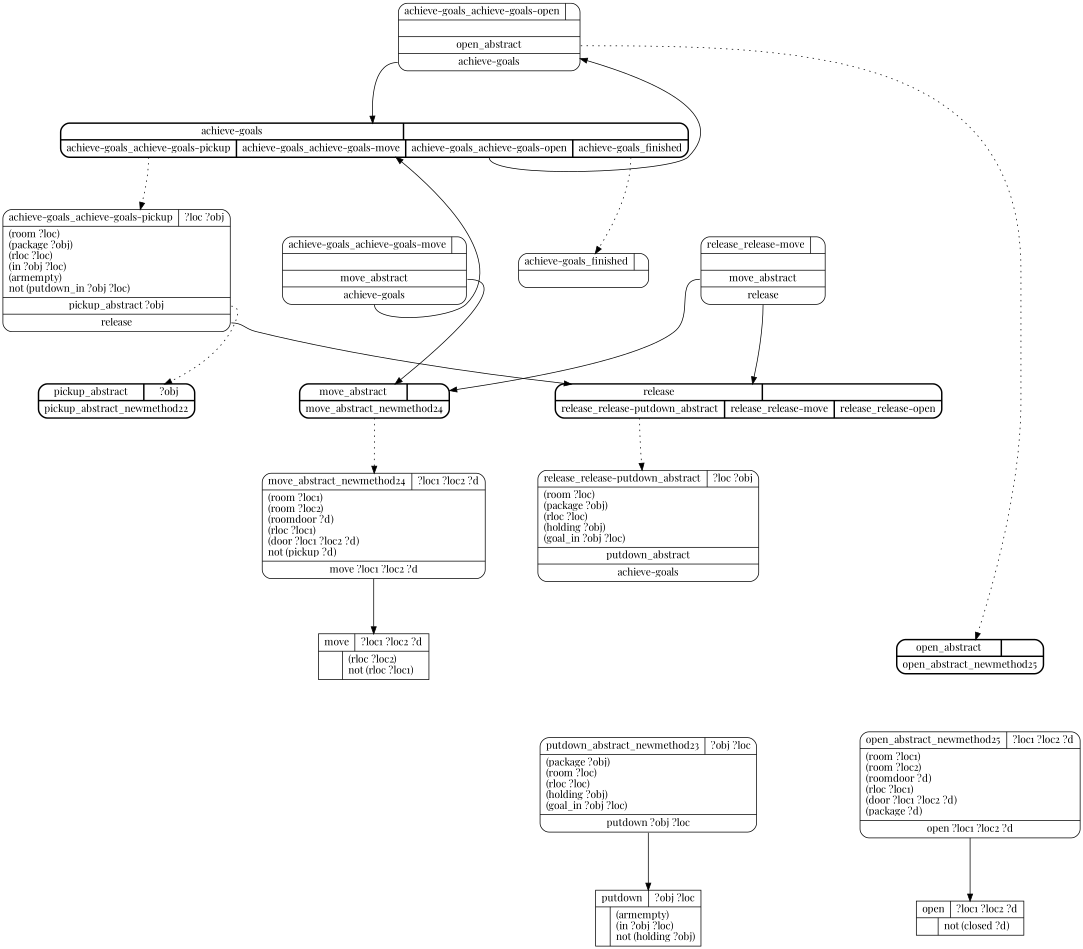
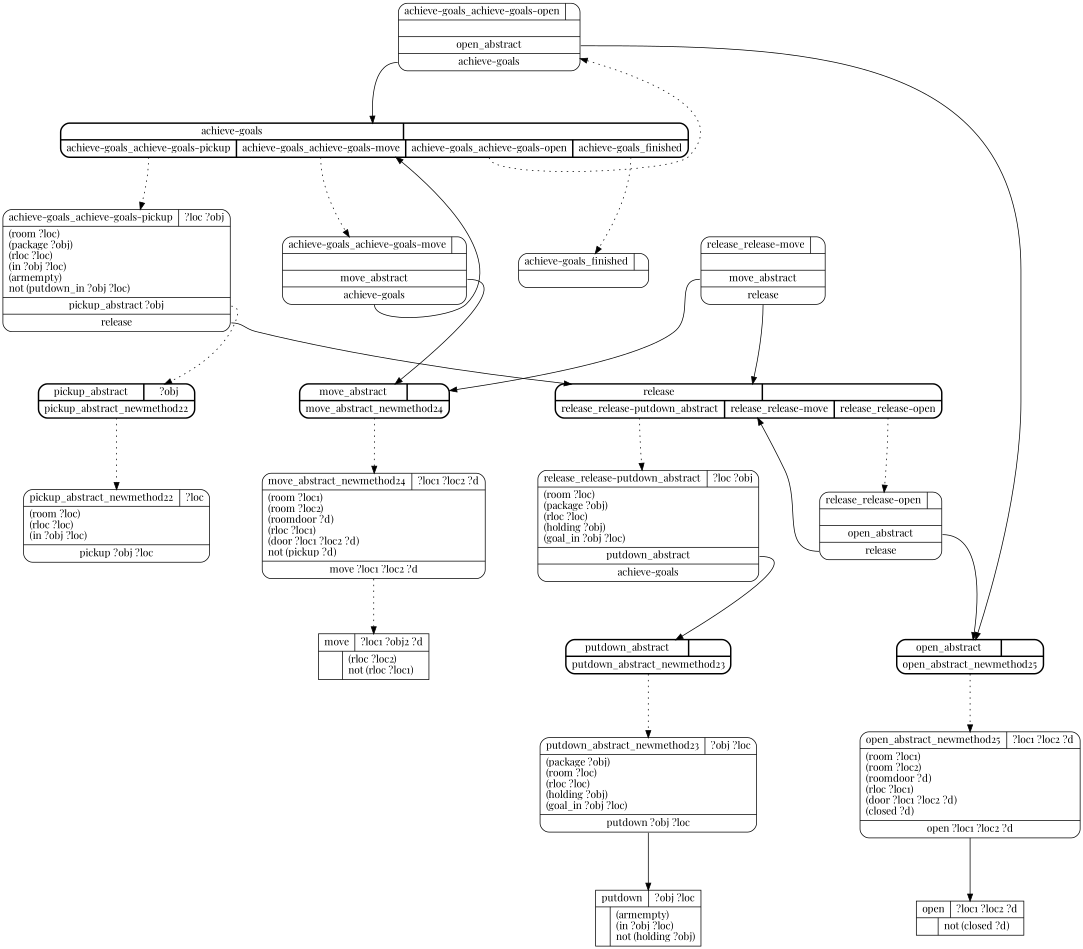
edge "achieve-goals" -> "achieve-goals_achieve-goals-open": style solid -> dotted
edge "achieve-goals_achieve-goals-open" -> "open_abstract": style dotted -> solid
edge "achieve-goals" -> "achieve-goals_achieve-goals-move": added
node "pickup_abstract_newmethod22": added
node "release_release-open": added
edge "move_abstract_newmethod24" -> "move": style solid -> dotted
node "move": text "?loc1 ?loc2 ?d" -> "?loc1 ?obj2 ?d"
node "putdown_abstract": added
edge "open_abstract" -> "open_abstract_newmethod25": added
node "open_abstract_newmethod25": text "(package ?d)" -> "(closed ?d)"
